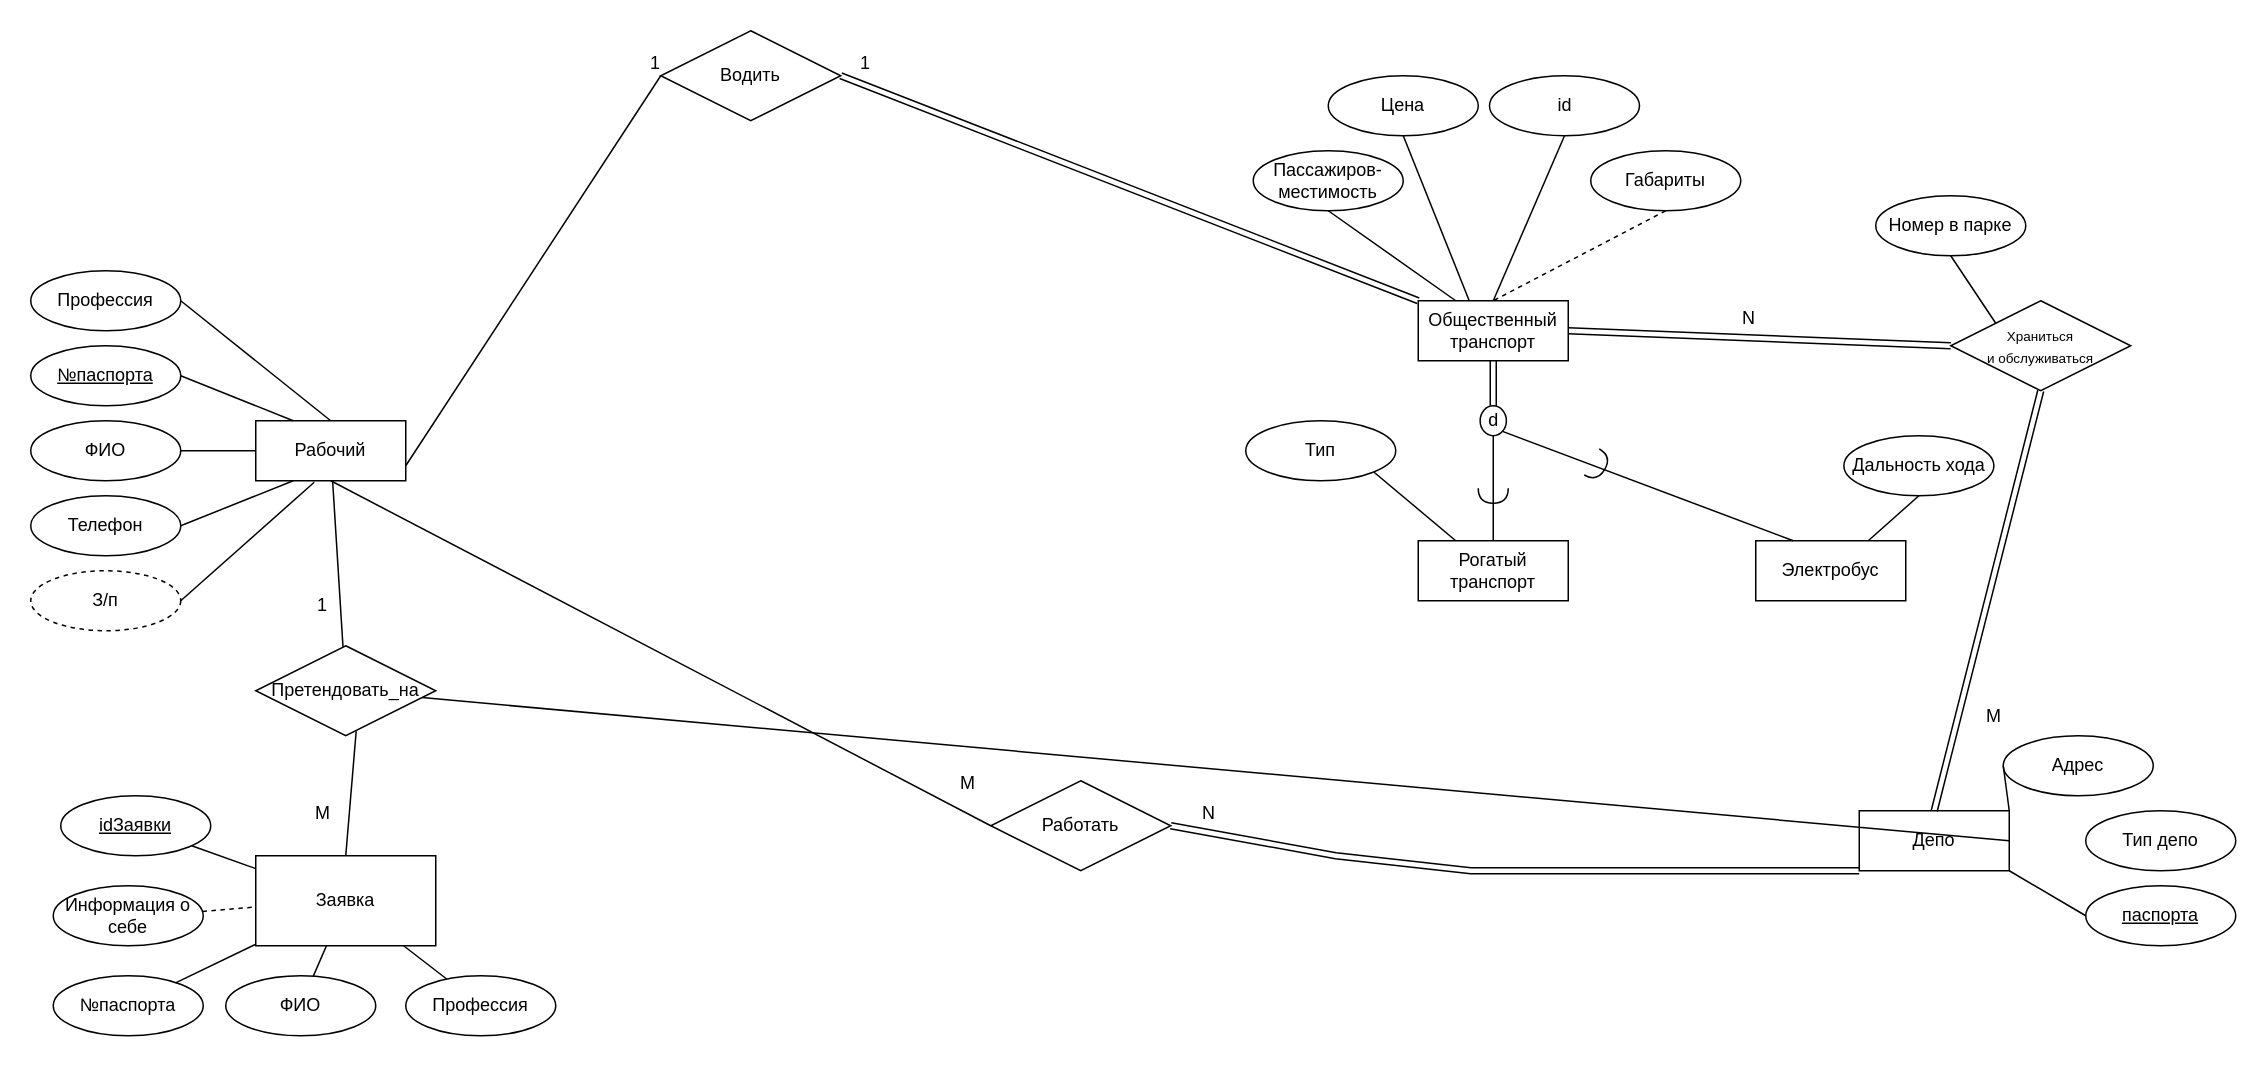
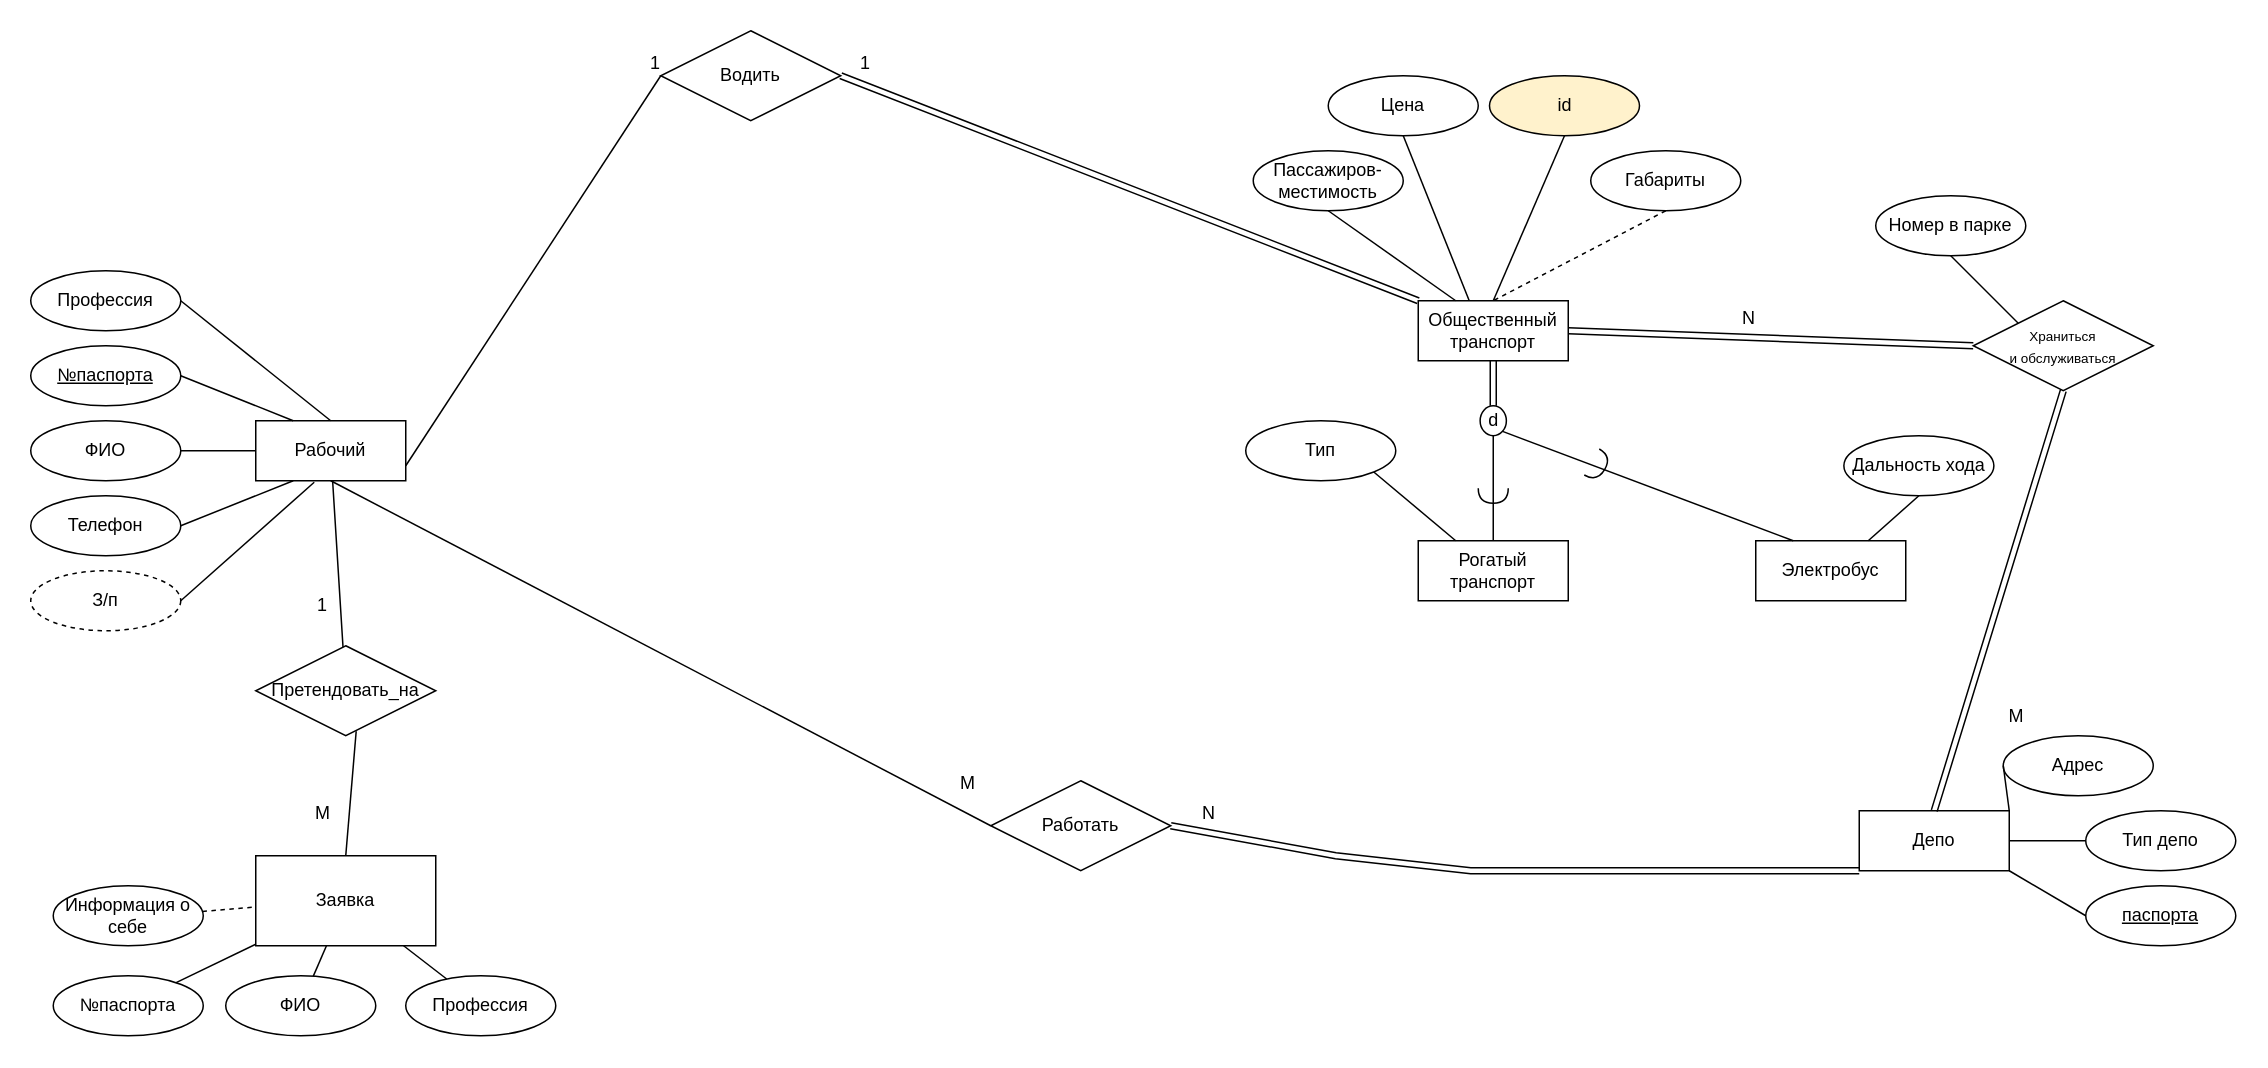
node "id": fillcolor #ffffff -> #fff2cc
node "Храниться и обслуживаться": moved (2041, 346) -> (2063, 346)
edge "Претендовать_на" -- "Депо": now "Тип депо" -- "Депо"
node "idЗаявки": removed
edge "idЗаявки" -- "Заявка": removed
